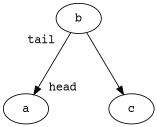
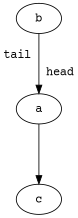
edge "b" -> "c": now "a" -> "c"
